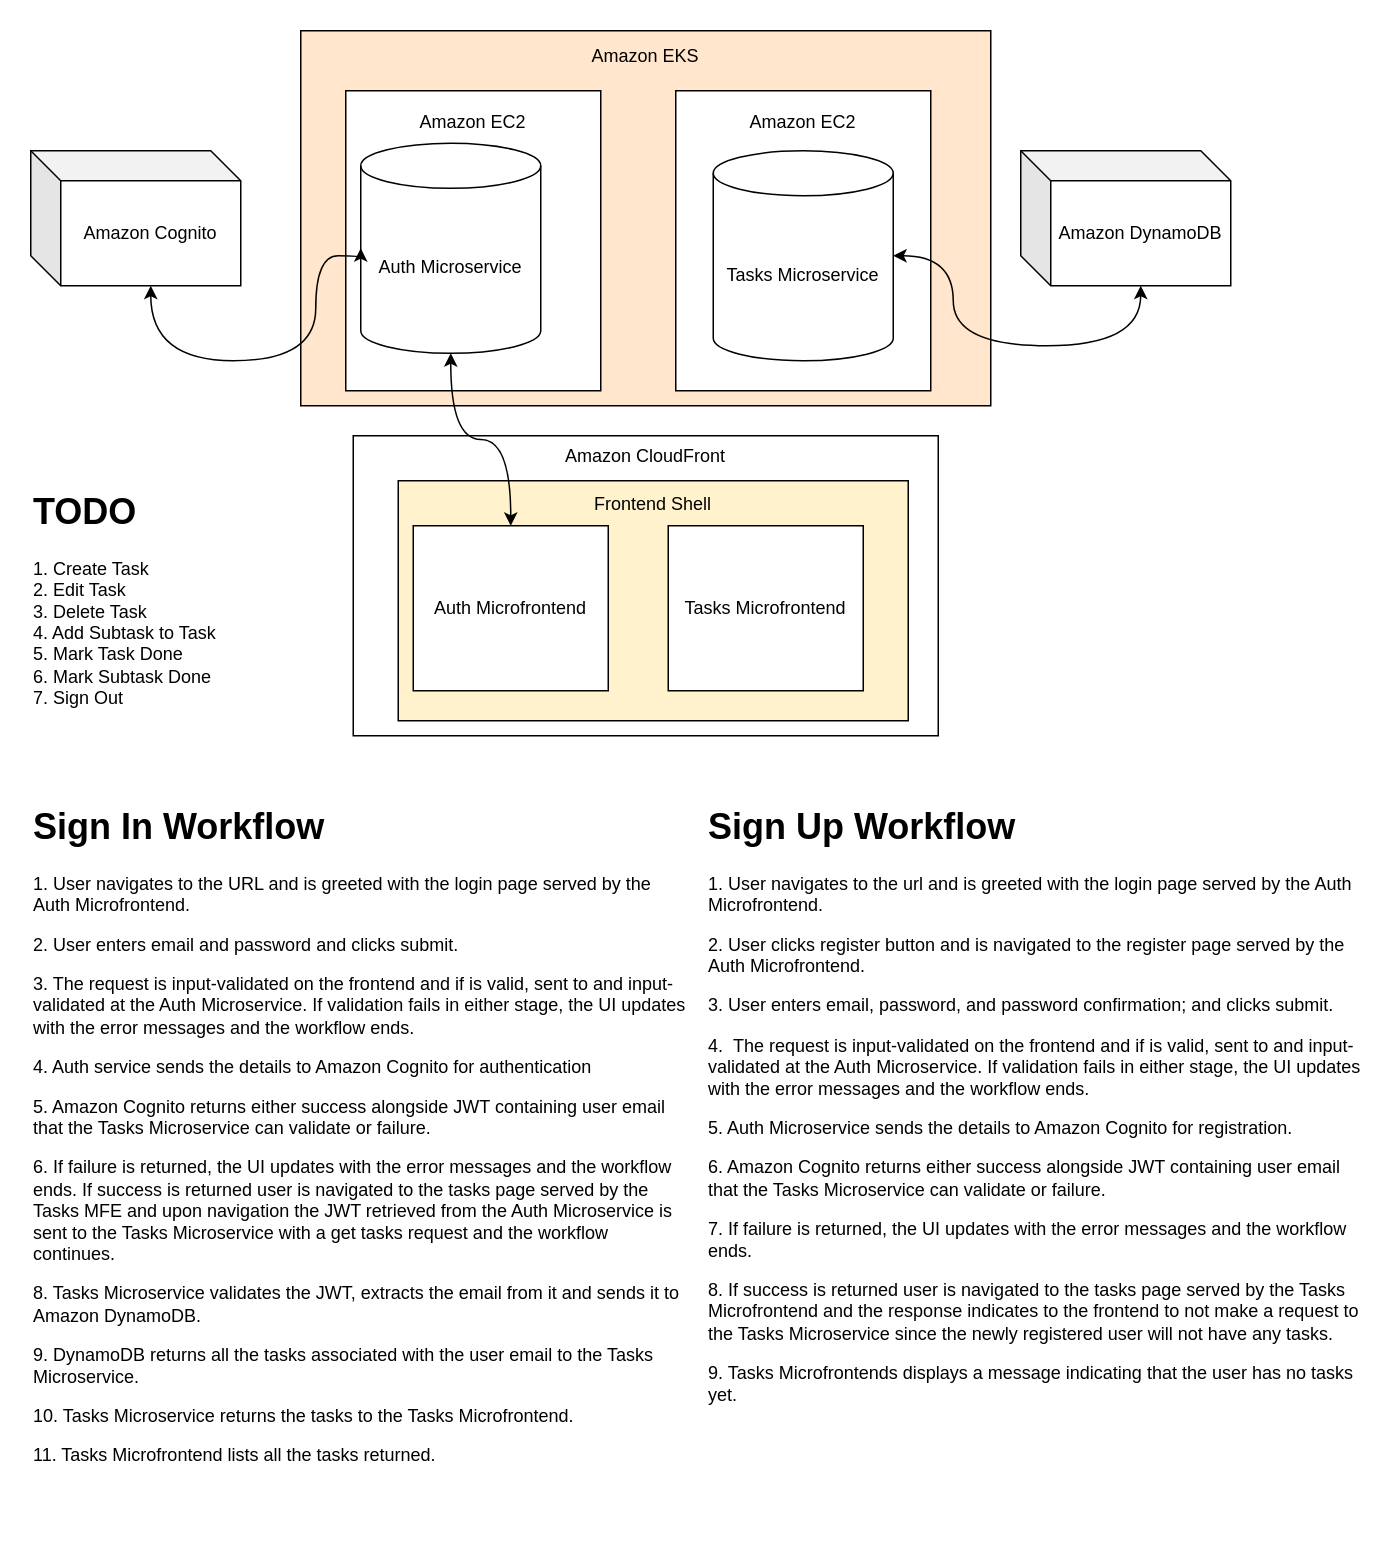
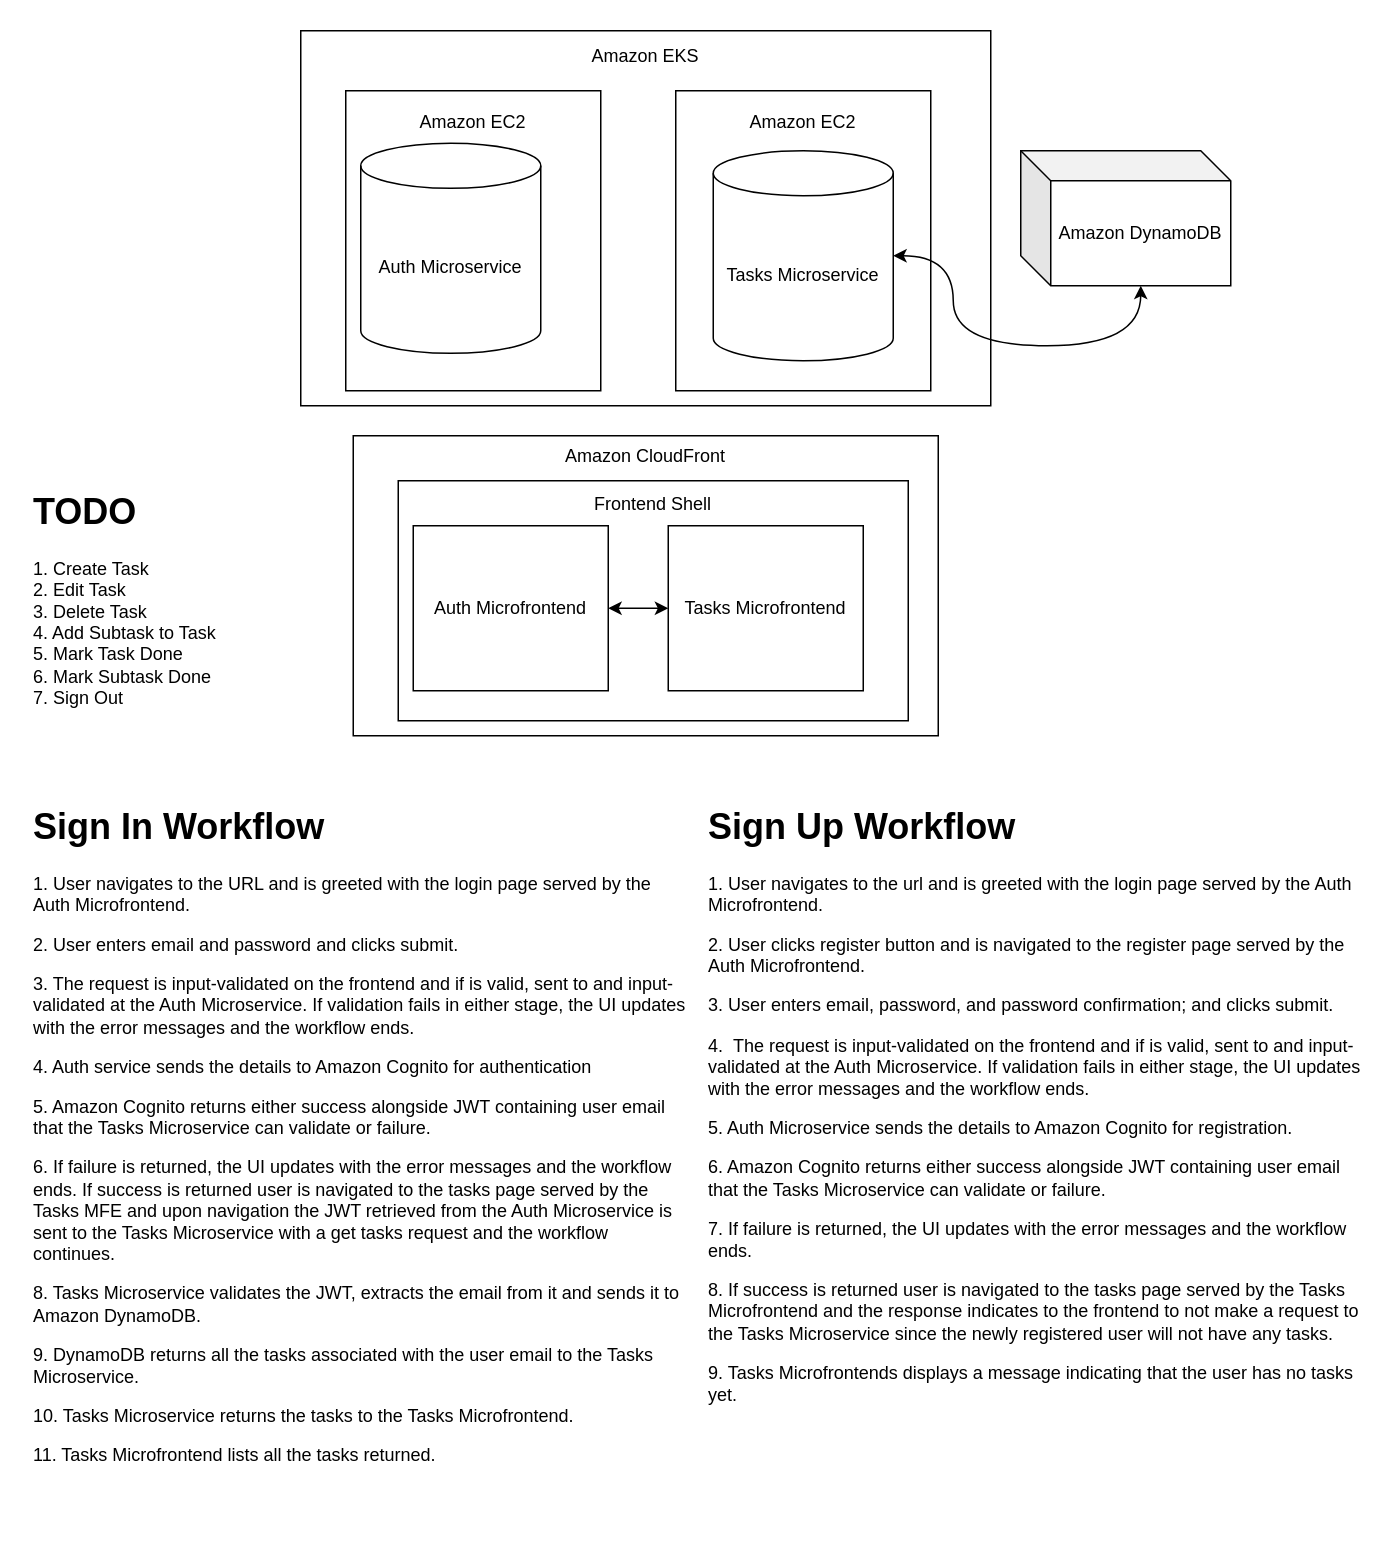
node "Amazon Cognito": removed
node "Amazon EKS": fillcolor #ffe6cc -> #ffffff
edge "Amazon Cognito" -- "Auth Microservice": removed
edge "Auth Microservice" -- "Auth Microfrontend": now "Tasks Microfrontend" -- "Auth Microfrontend"
node "Frontend Shell": fillcolor #fff2cc -> #ffffff
